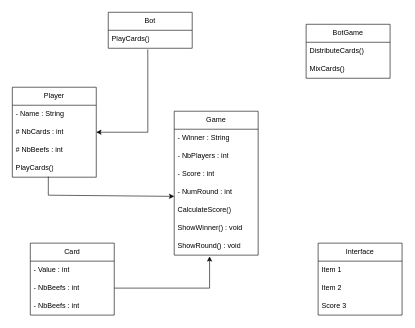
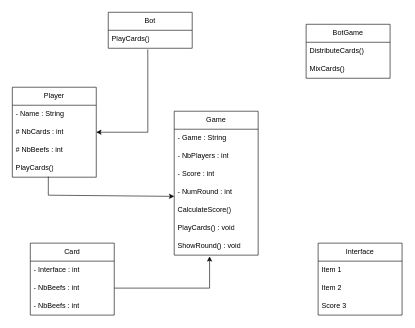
node "- Winner : String": label "- Winner : String" -> "- Game : String"
node "ShowWinner() : void": label "ShowWinner() : void" -> "PlayCards() : void"
node "- Value : int": label "- Value : int" -> "- Interface : int"
